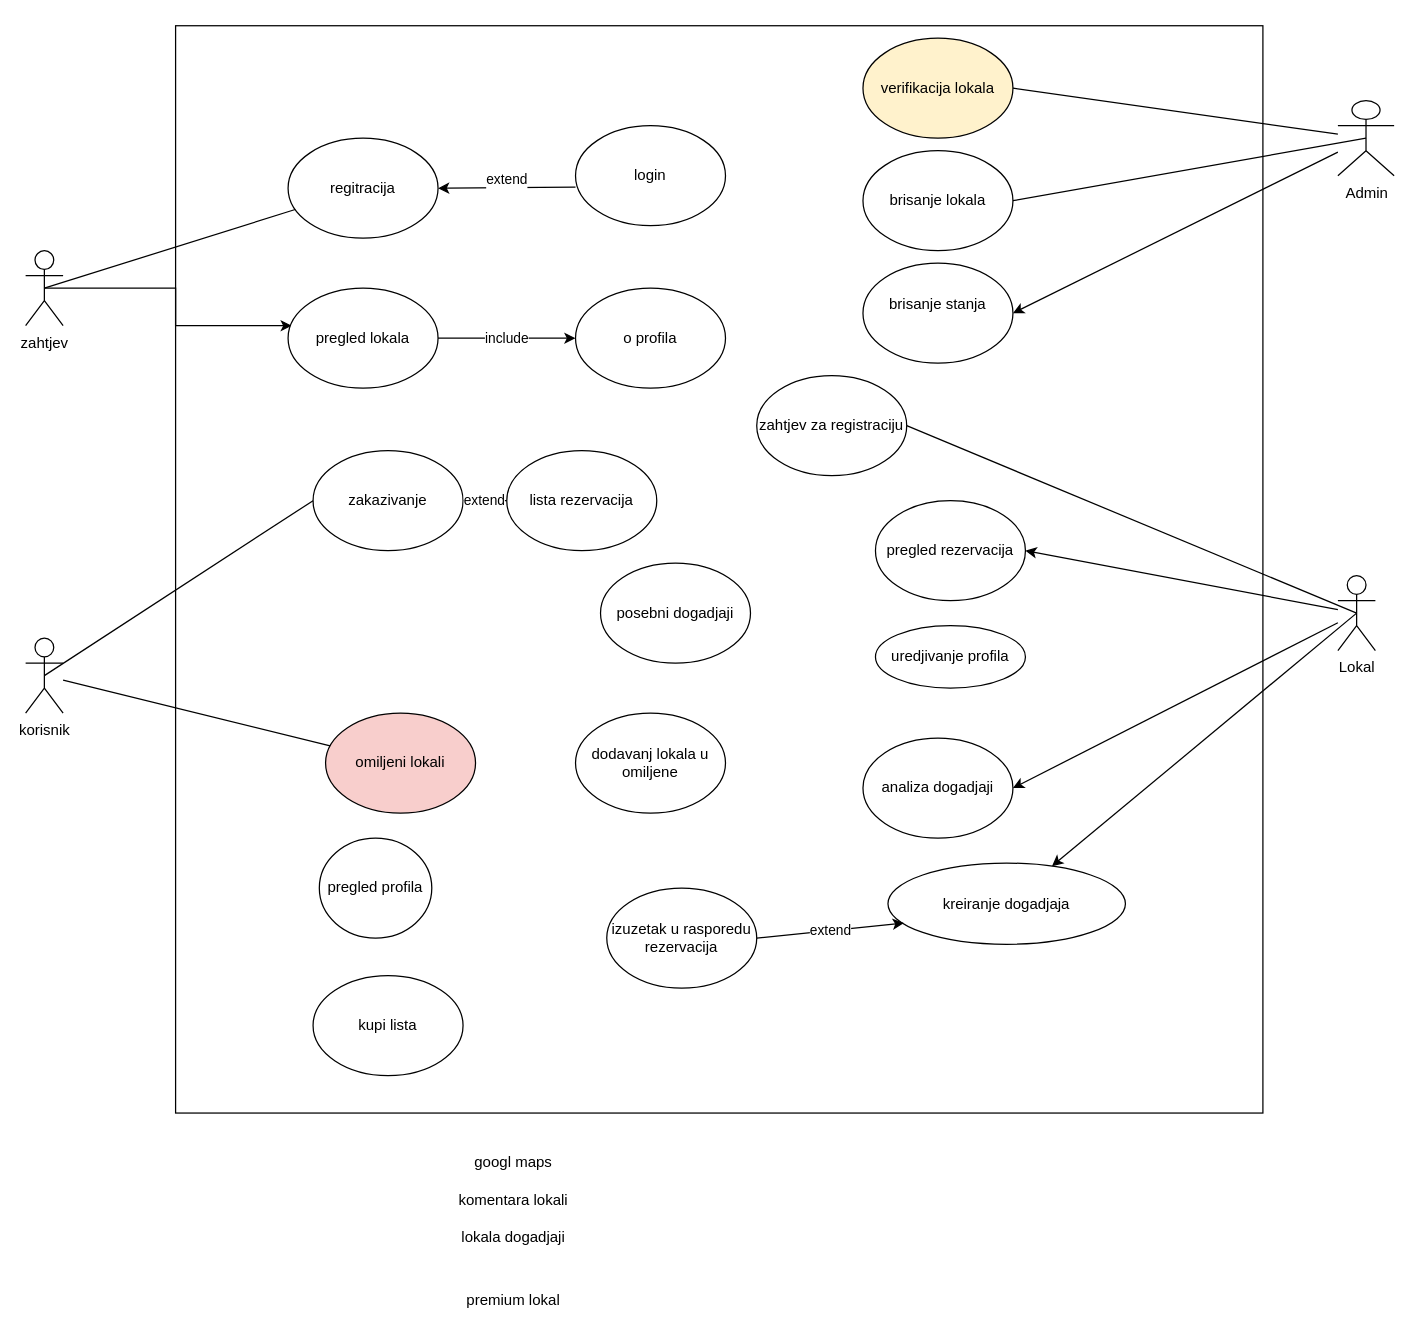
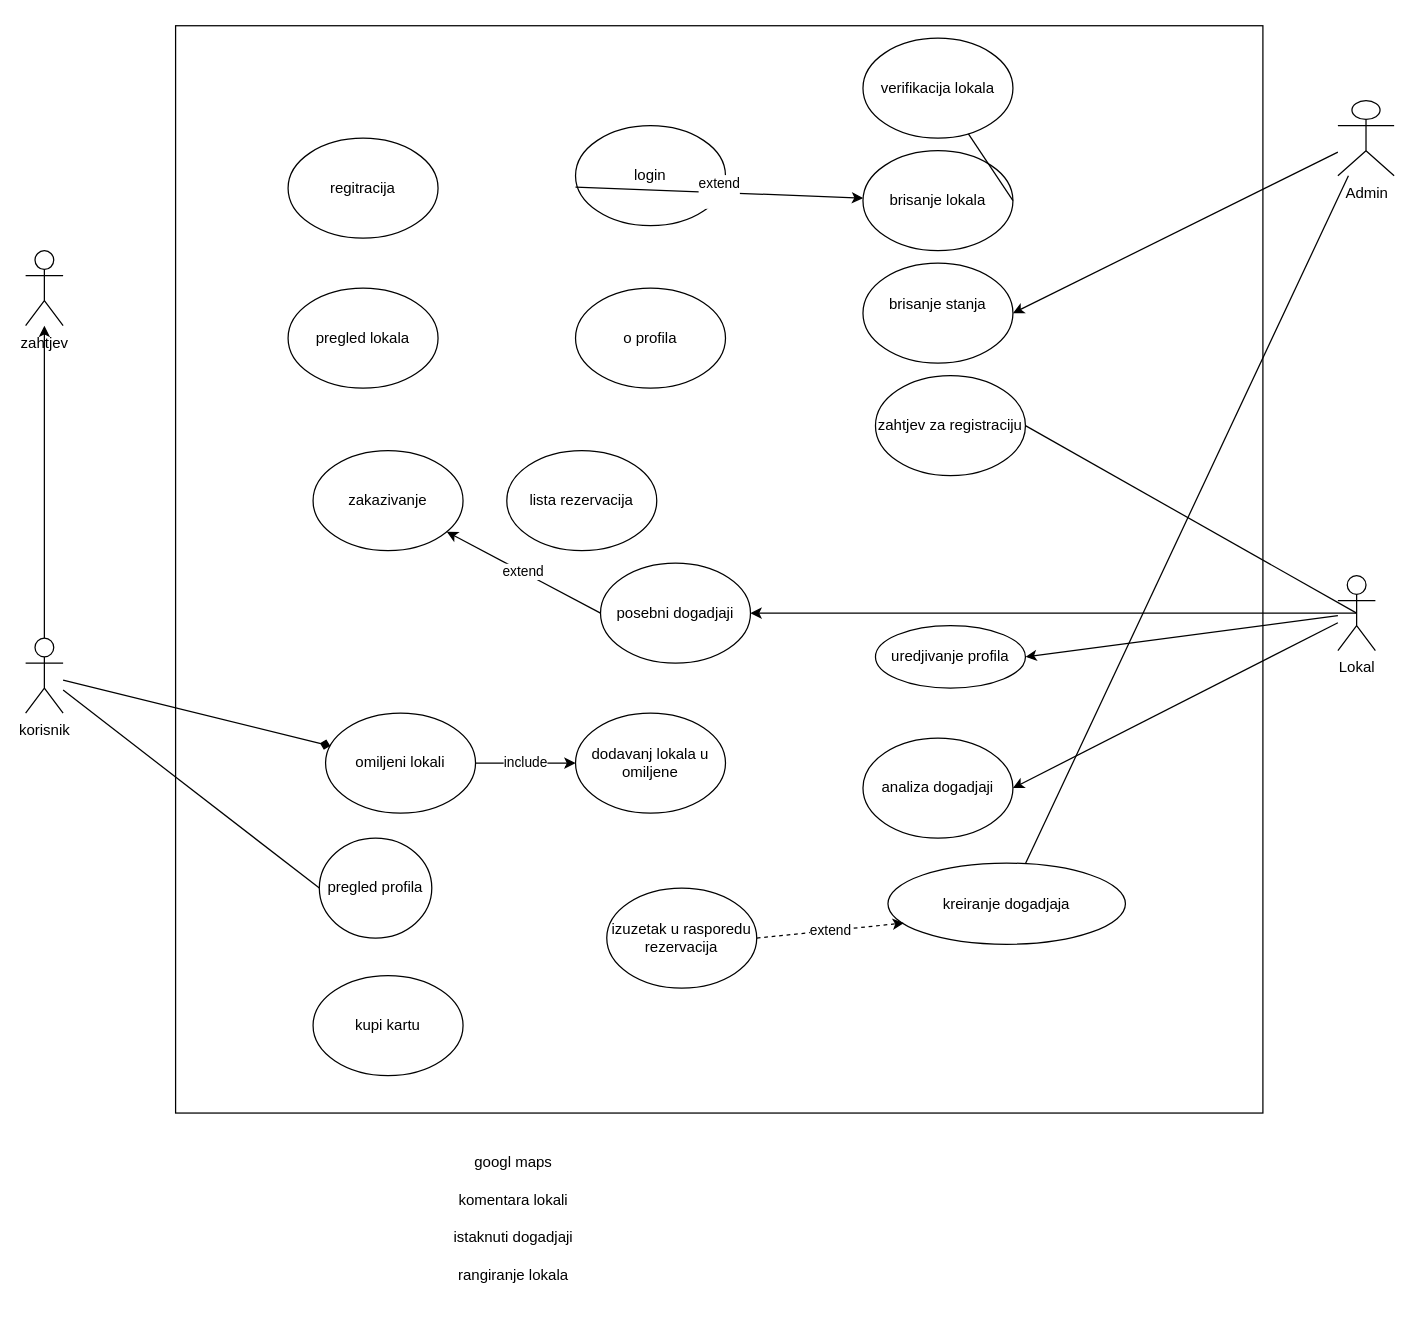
node "verifikacija lokala": fillcolor #fff2cc -> #ffffff
edge "verifikacija lokala" -- "Admin": now "kreiranje dogadjaja" -- "Admin"
edge "Admin" -- "brisanje lokala": now "verifikacija lokala" -- "brisanje lokala"
edge "login" -> "regitracija": now "login" -> "brisanje lokala"
edge "regitracija" -- "zahtjev": removed
edge "zahtjev" -> "pregled lokala": removed
edge "pregled lokala" -> "o profila": removed, label "include"
node "zahtjev za registraciju": moved (832, 426) -> (951, 426)
edge "korisnik" -> "zahtjev": added
edge "lista rezervacija" -> "zakazivanje": removed, label "extend"
node "pregled rezervacija": removed
edge "posebni dogadjaji" -> "zakazivanje": added, label "extend"
edge "Lokal" -> "pregled rezervacija": removed
edge "zakazivanje" -- "korisnik": removed
edge "Lokal" -> "uredjivanje profila": added
edge "Lokal" -> "kreiranje dogadjaja": now "Lokal" -> "posebni dogadjaji"
edge "korisnik" -- "omiljeni lokali": arrowhead none -> diamond
node "omiljeni lokali": fillcolor #f8cecc -> #ffffff
edge "omiljeni lokali" -> "dodavanj lokala u omiljene": added, label "include"
edge "korisnik" -- "pregled profila": added
edge "izuzetak u rasporedu rezervacija" -> "kreiranje dogadjaja": style solid -> dashed
node "kupi lista": label "kupi lista" -> "kupi kartu"
node "lokala dogadjaji": label "lokala dogadjaji" -> "istaknuti dogadjaji"
node "rangiranje lokala": added
node "premium lokal": removed
